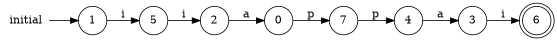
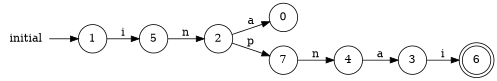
edge "5" -> "2": label "i" -> "n"
edge "7" -> "4": label "p" -> "n"
edge "0" -> "7": now "2" -> "7"
